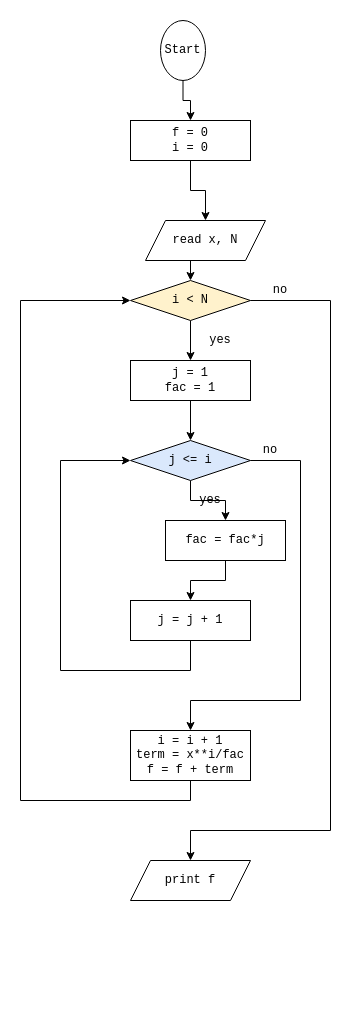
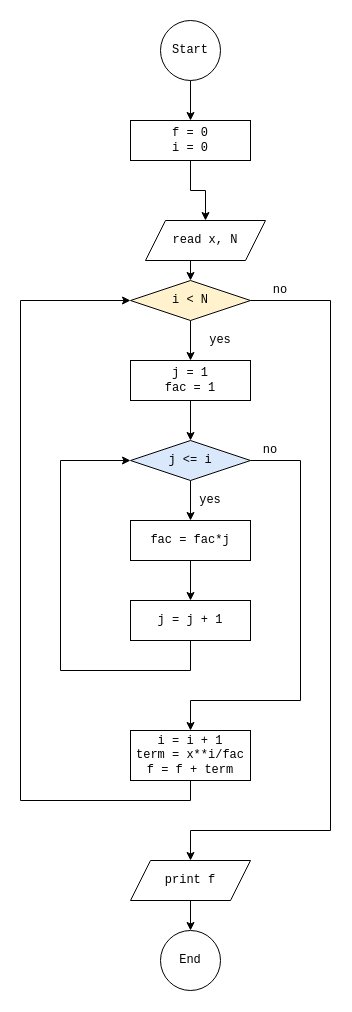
node "Start": size 45x60 -> 60x60
node "fac = fac*j": moved (226, 541) -> (191, 541)
edge "print f" -> "End": added
node "End": added
